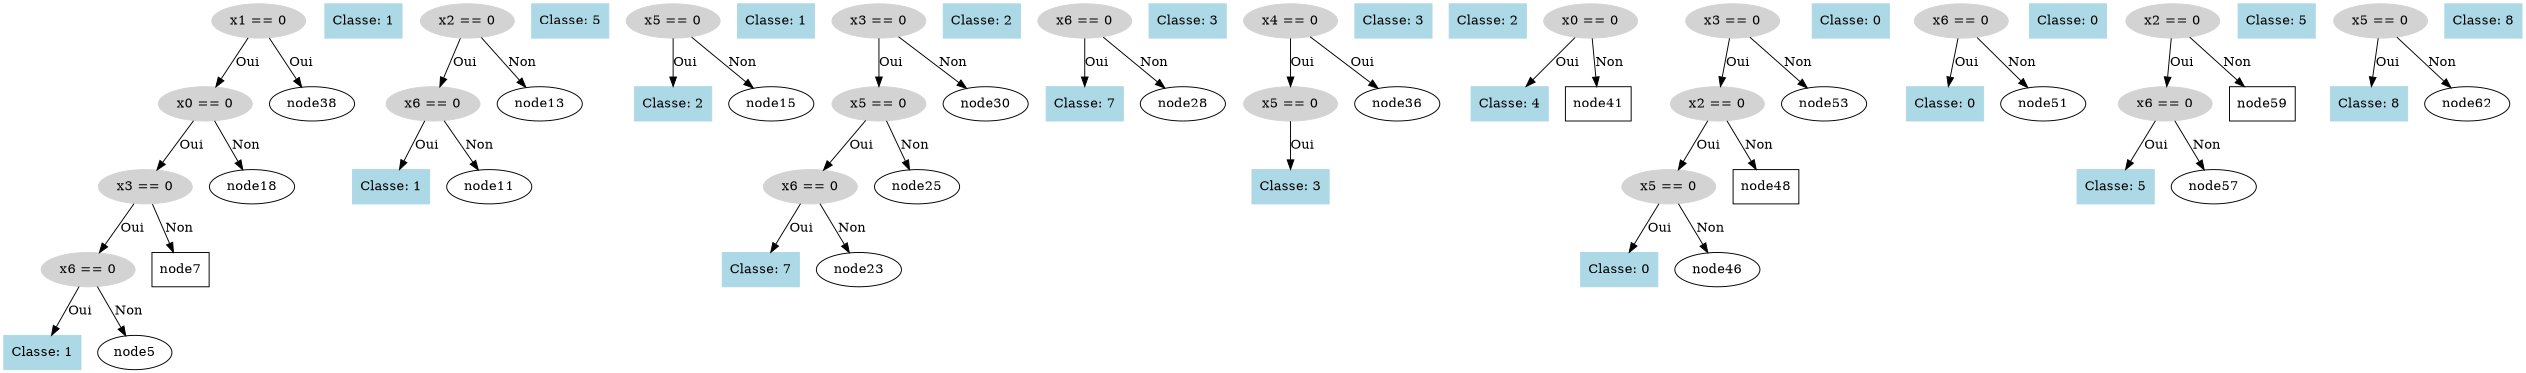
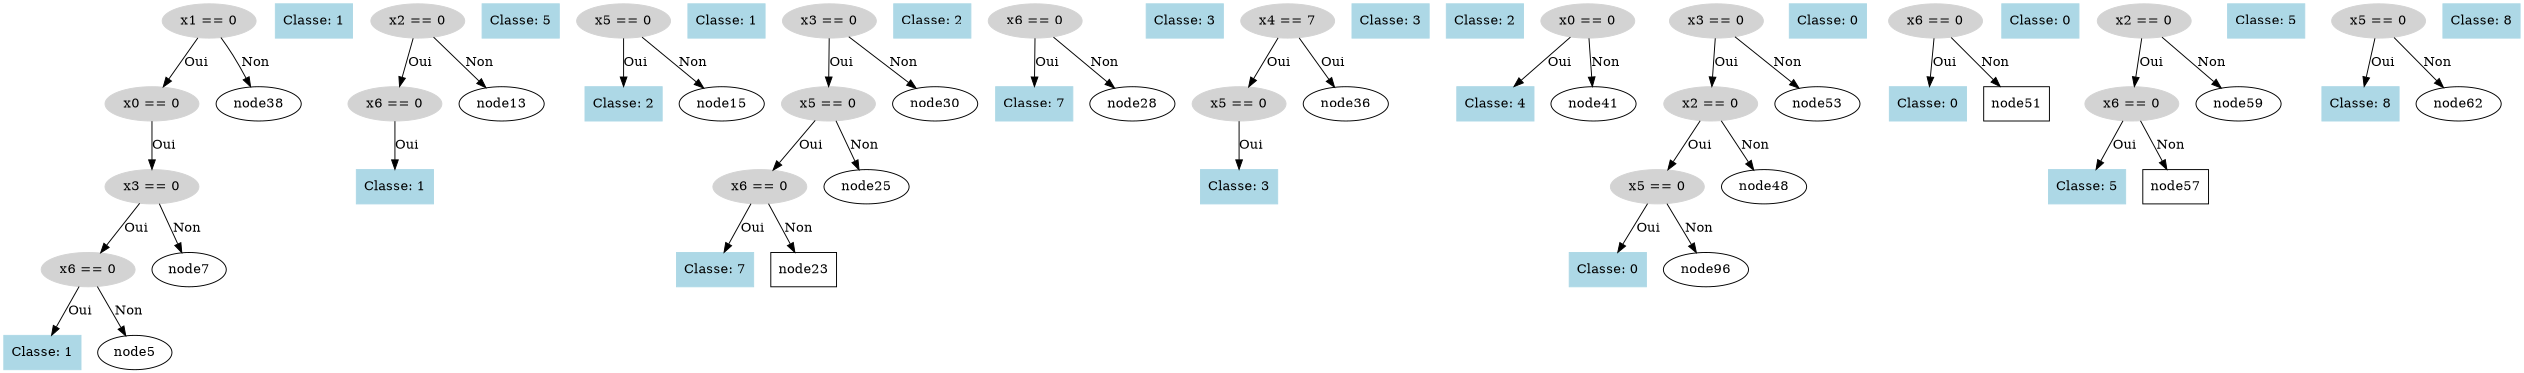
node "x4 == 0": label "x4 == 0" -> "x4 == 7"
edge "x1 == 0" -> "node38": label "Oui" -> "Non"
node "node41": shape box -> ellipse
node "node51": shape ellipse -> box
node "node59": shape box -> ellipse
node "node18": removed
node "node11": removed
node "node48": shape box -> ellipse
node "node57": shape ellipse -> box
node "node7": shape box -> ellipse
node "node23": shape ellipse -> box
node "node46": label "node46" -> "node96"
